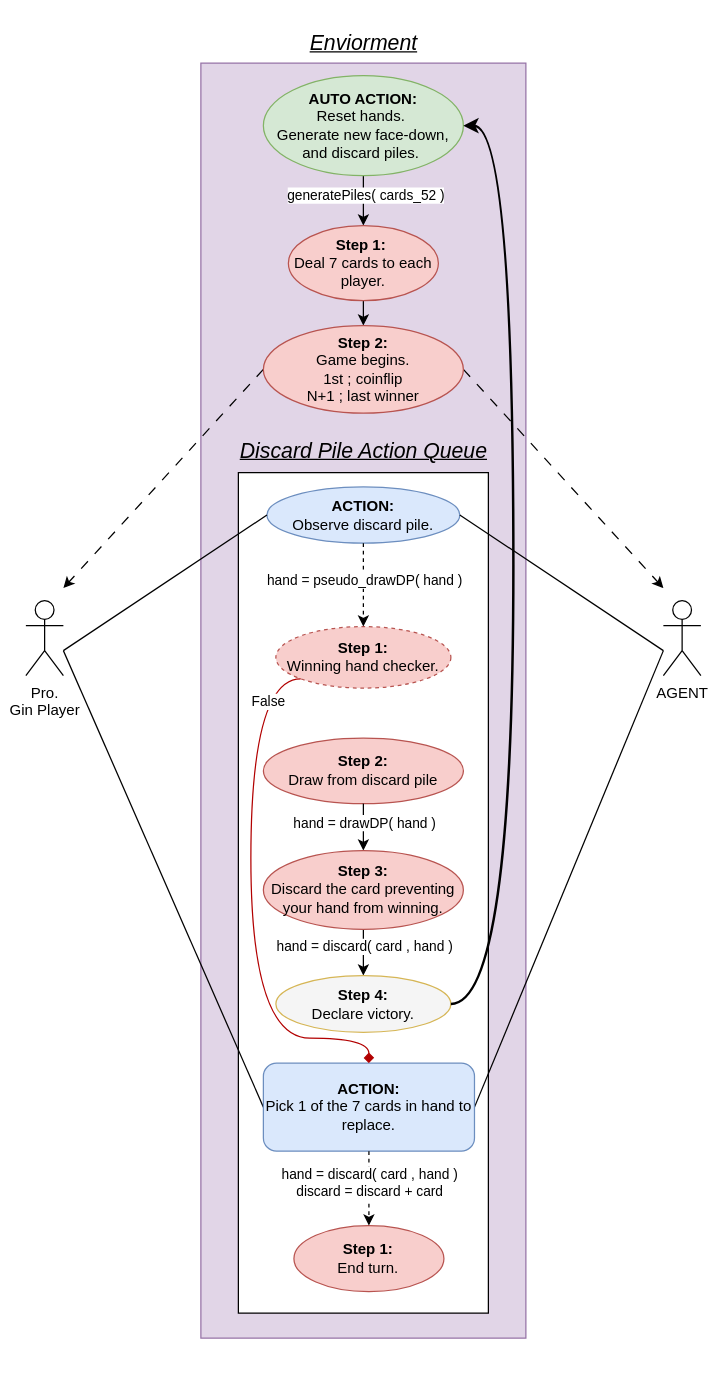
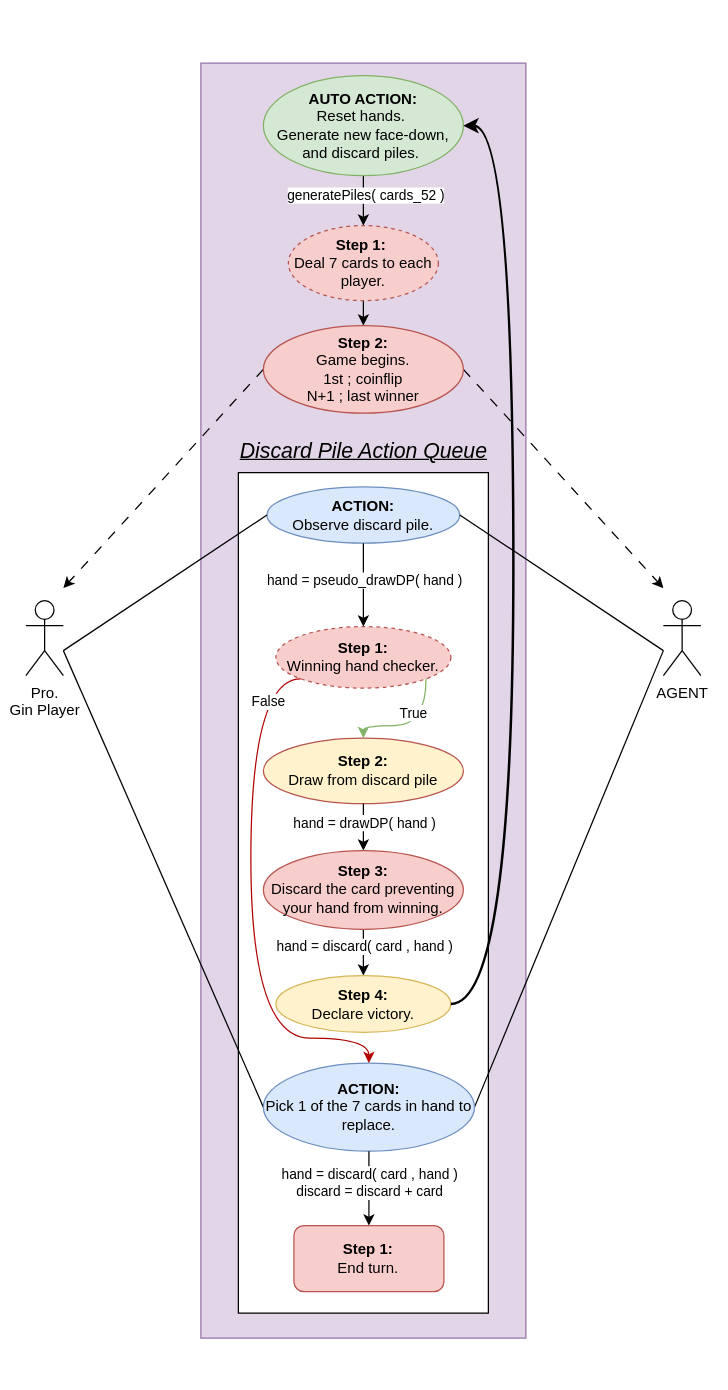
node "Enviorment": removed
node "Step 1: Deal 7 cards to each player.": style solid -> dashed
edge "ACTION: Observe discard pile." -> "Step 1: Winning hand checker.": style dashed -> solid
edge "Step 1: Winning hand checker." -> "Step 2: Draw from discard pile": added, label "True"
node "Step 2: Draw from discard pile": fillcolor #f8cecc -> #fff2cc
node "Step 4: Declare victory.": fillcolor #f5f5f5 -> #fff2cc
edge "Step 1: Winning hand checker." -> "ACTION: Pick 1 of the 7 cards in hand to replace.": arrowhead diamond -> classic
node "ACTION: Pick 1 of the 7 cards in hand to replace.": shape rounded rectangle -> ellipse
edge "ACTION: Pick 1 of the 7 cards in hand to replace." -> "Step 1: End turn.": style dashed -> solid
node "Step 1: End turn.": shape ellipse -> rounded rectangle
